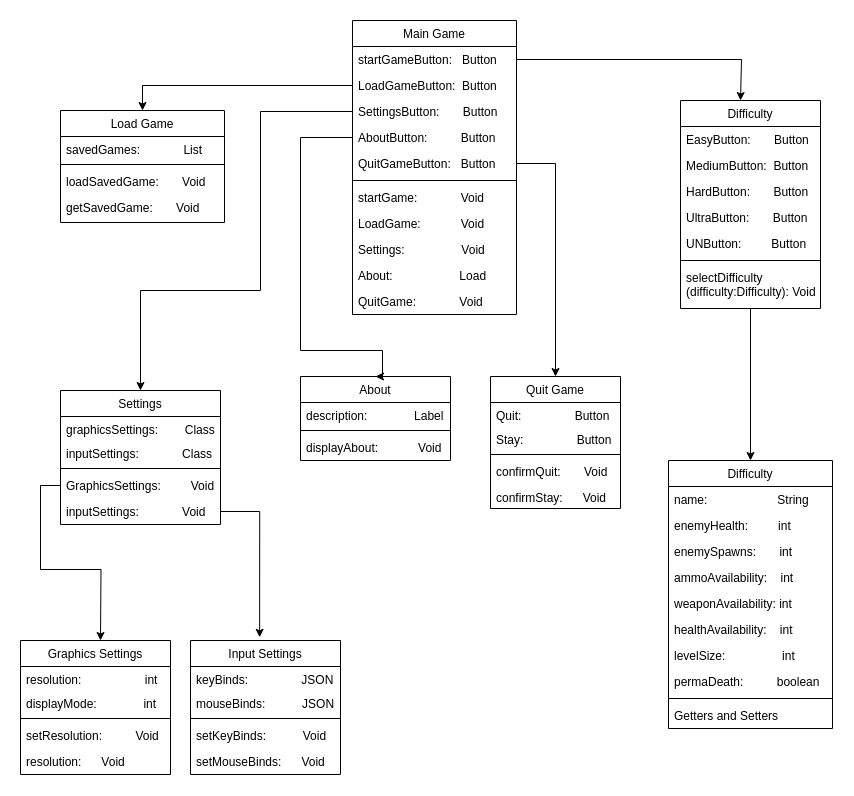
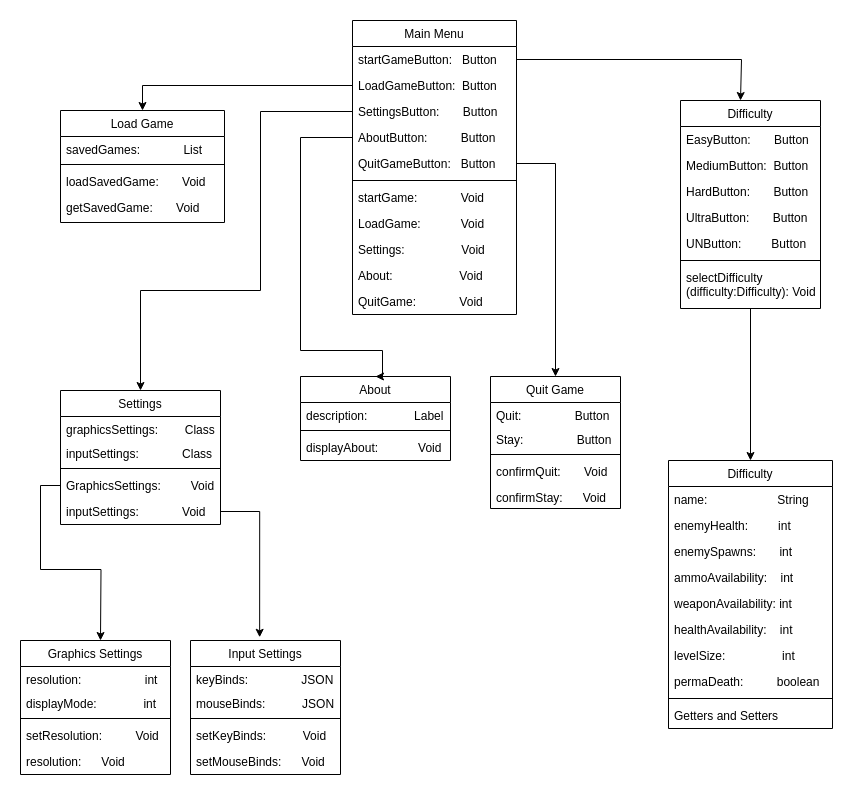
node "Main Game": label "Main Game" -> "Main Menu"
node "About: Load": label "About: Load" -> "About: Void"
